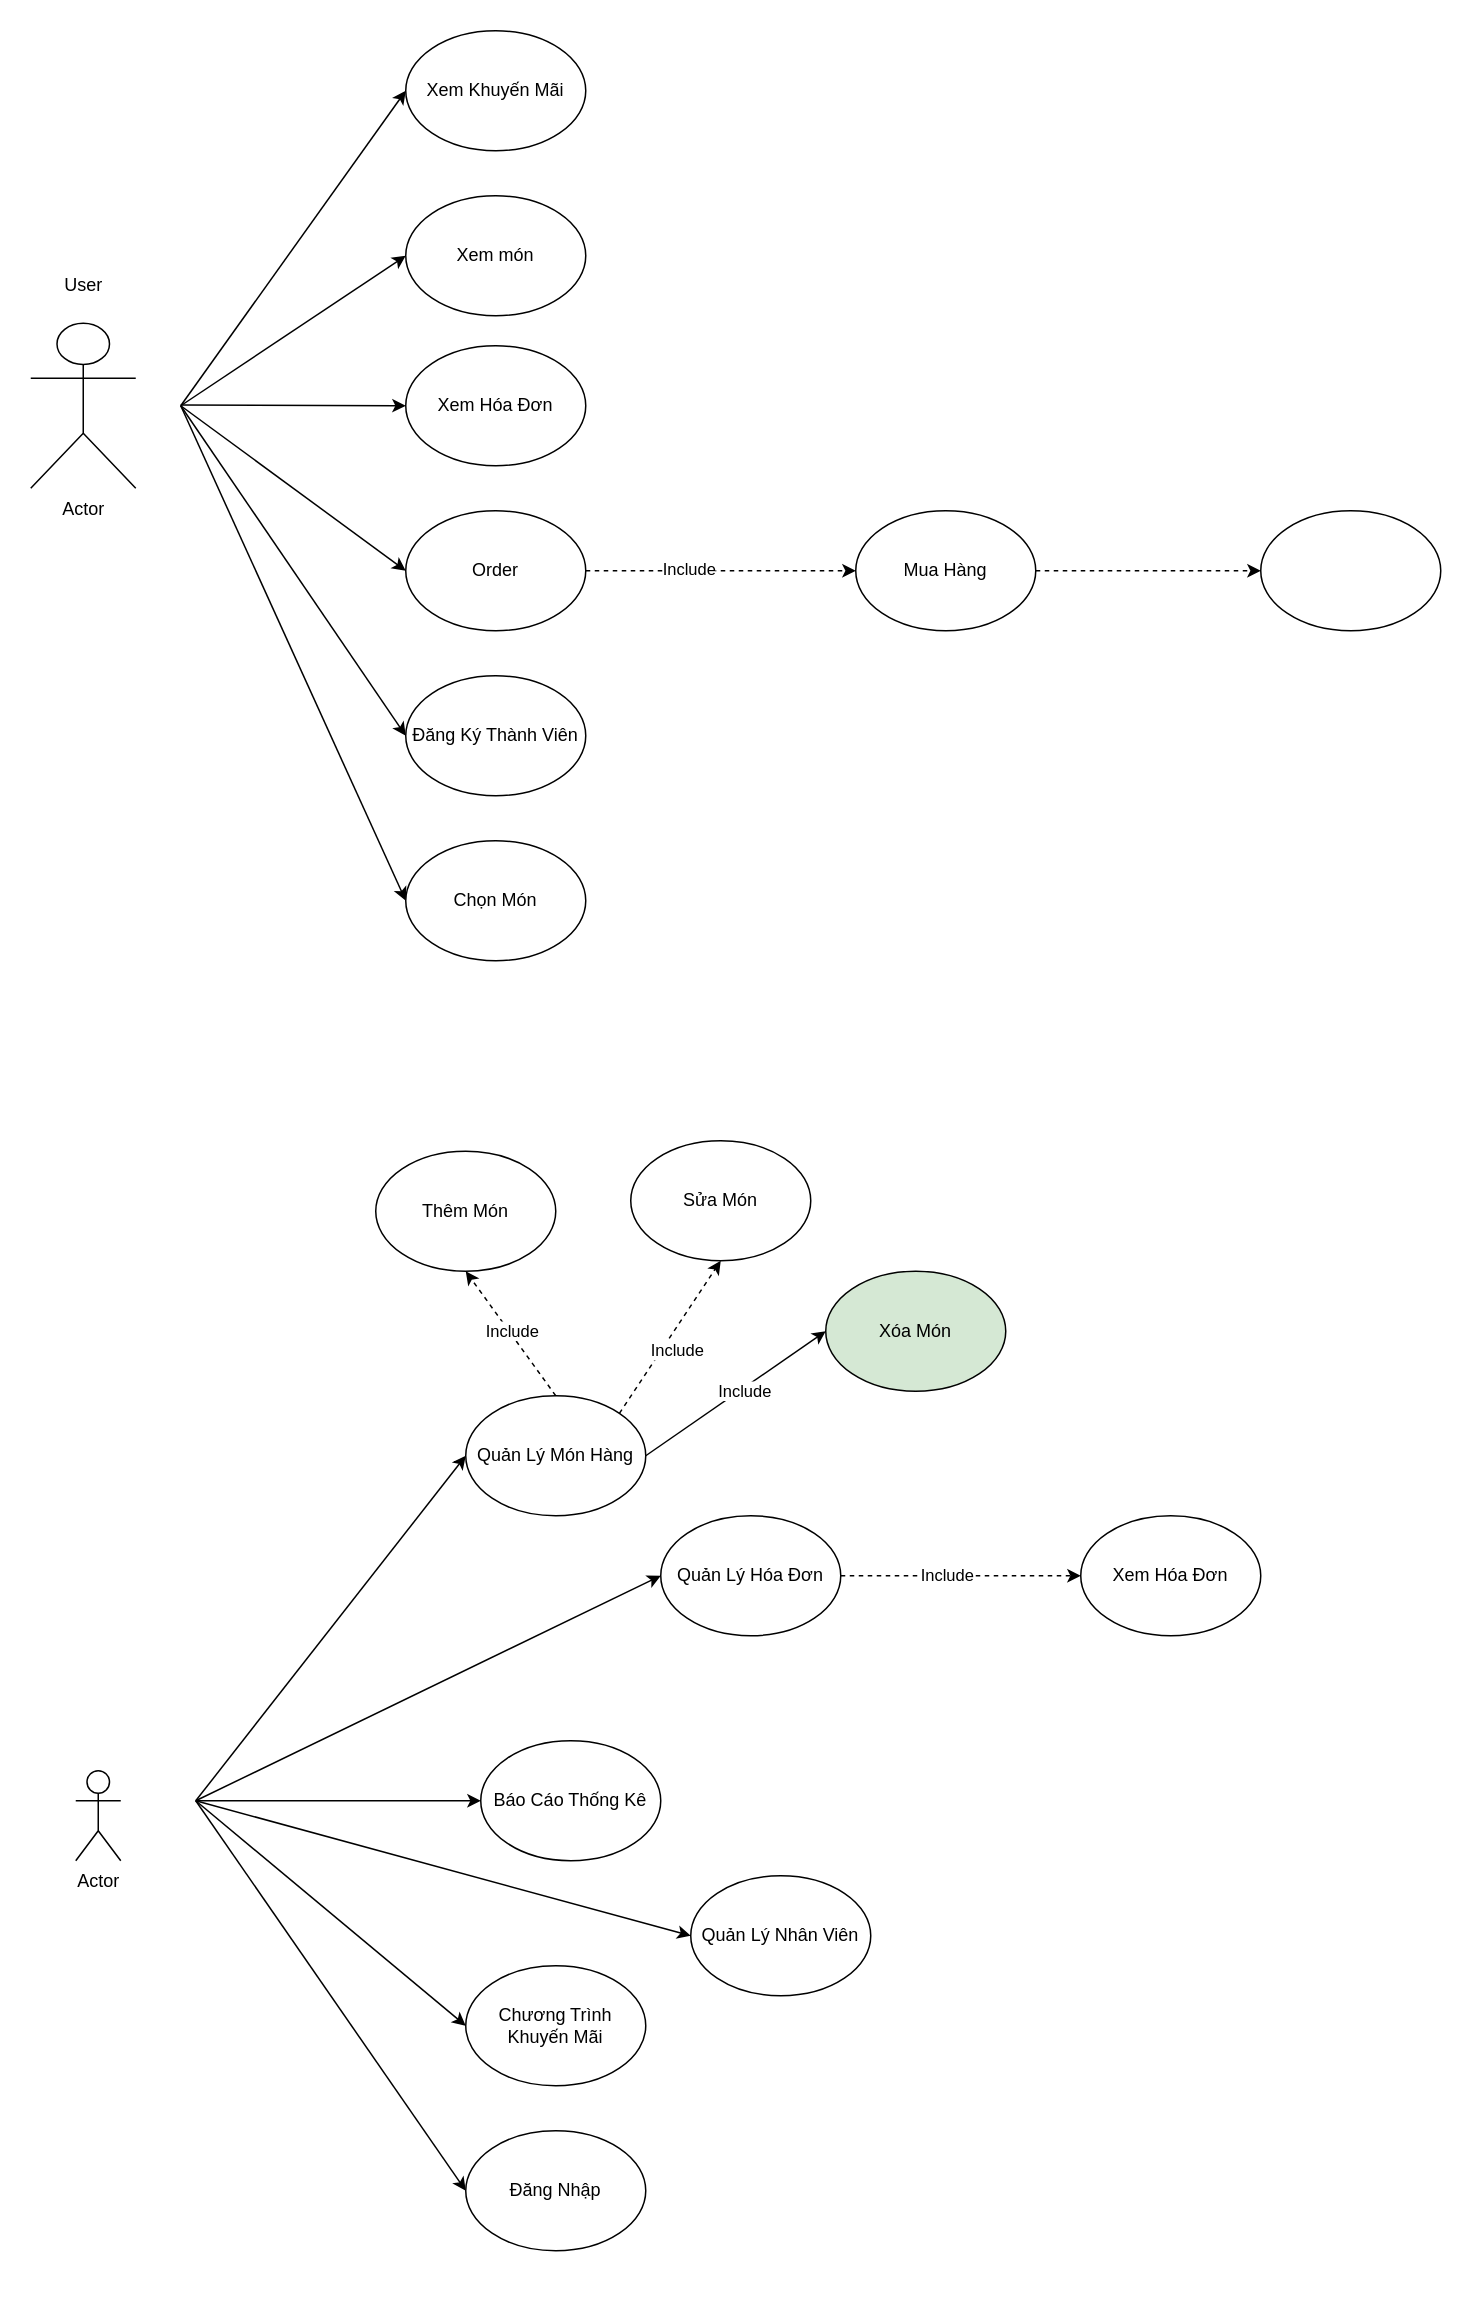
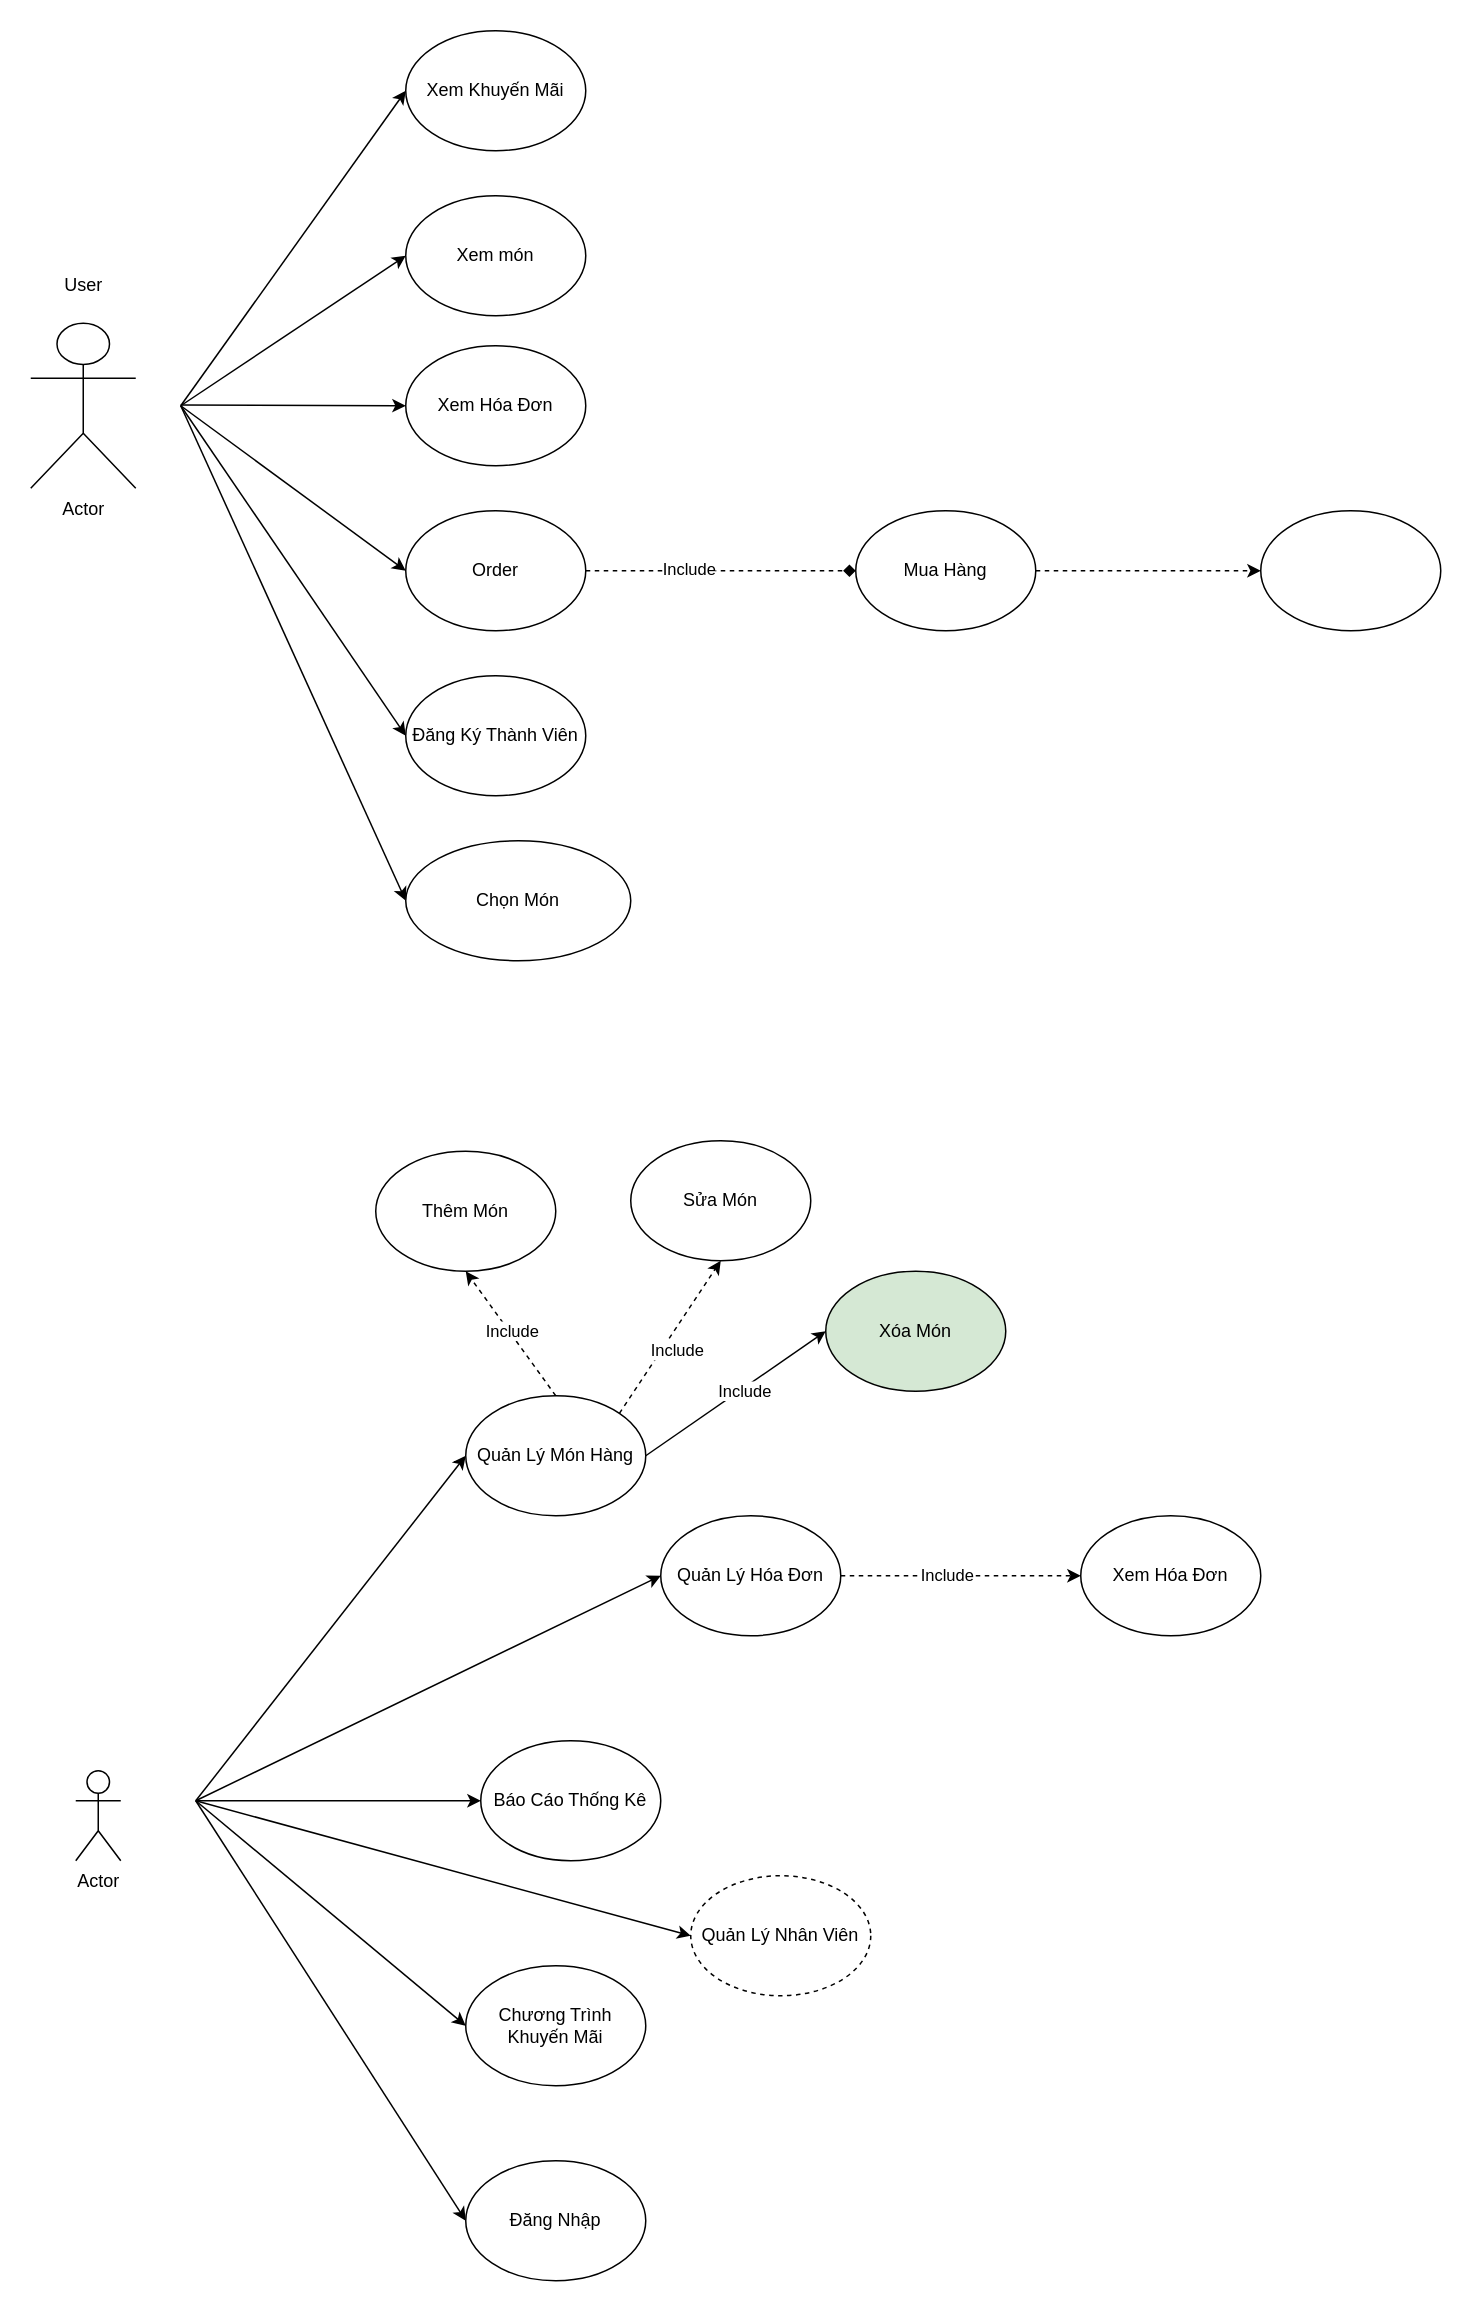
edge "Order" -> "Mua Hàng": arrowhead classic -> diamond
node "Chọn Món": size 180x120 -> 225x120
node "Quản Lý Nhân Viên": style solid -> dashed
node "Đăng Nhập": moved (556, 2191) -> (556, 2221)
